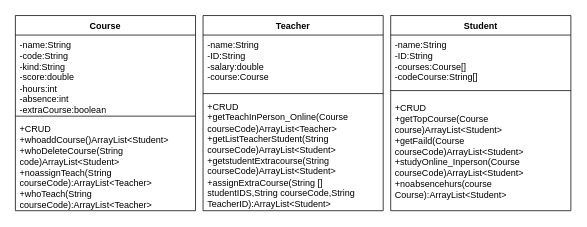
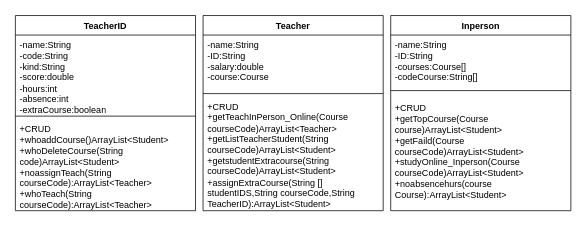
node "Course": label "Course" -> "TeacherID"
node "Student": label "Student" -> "Inperson"
